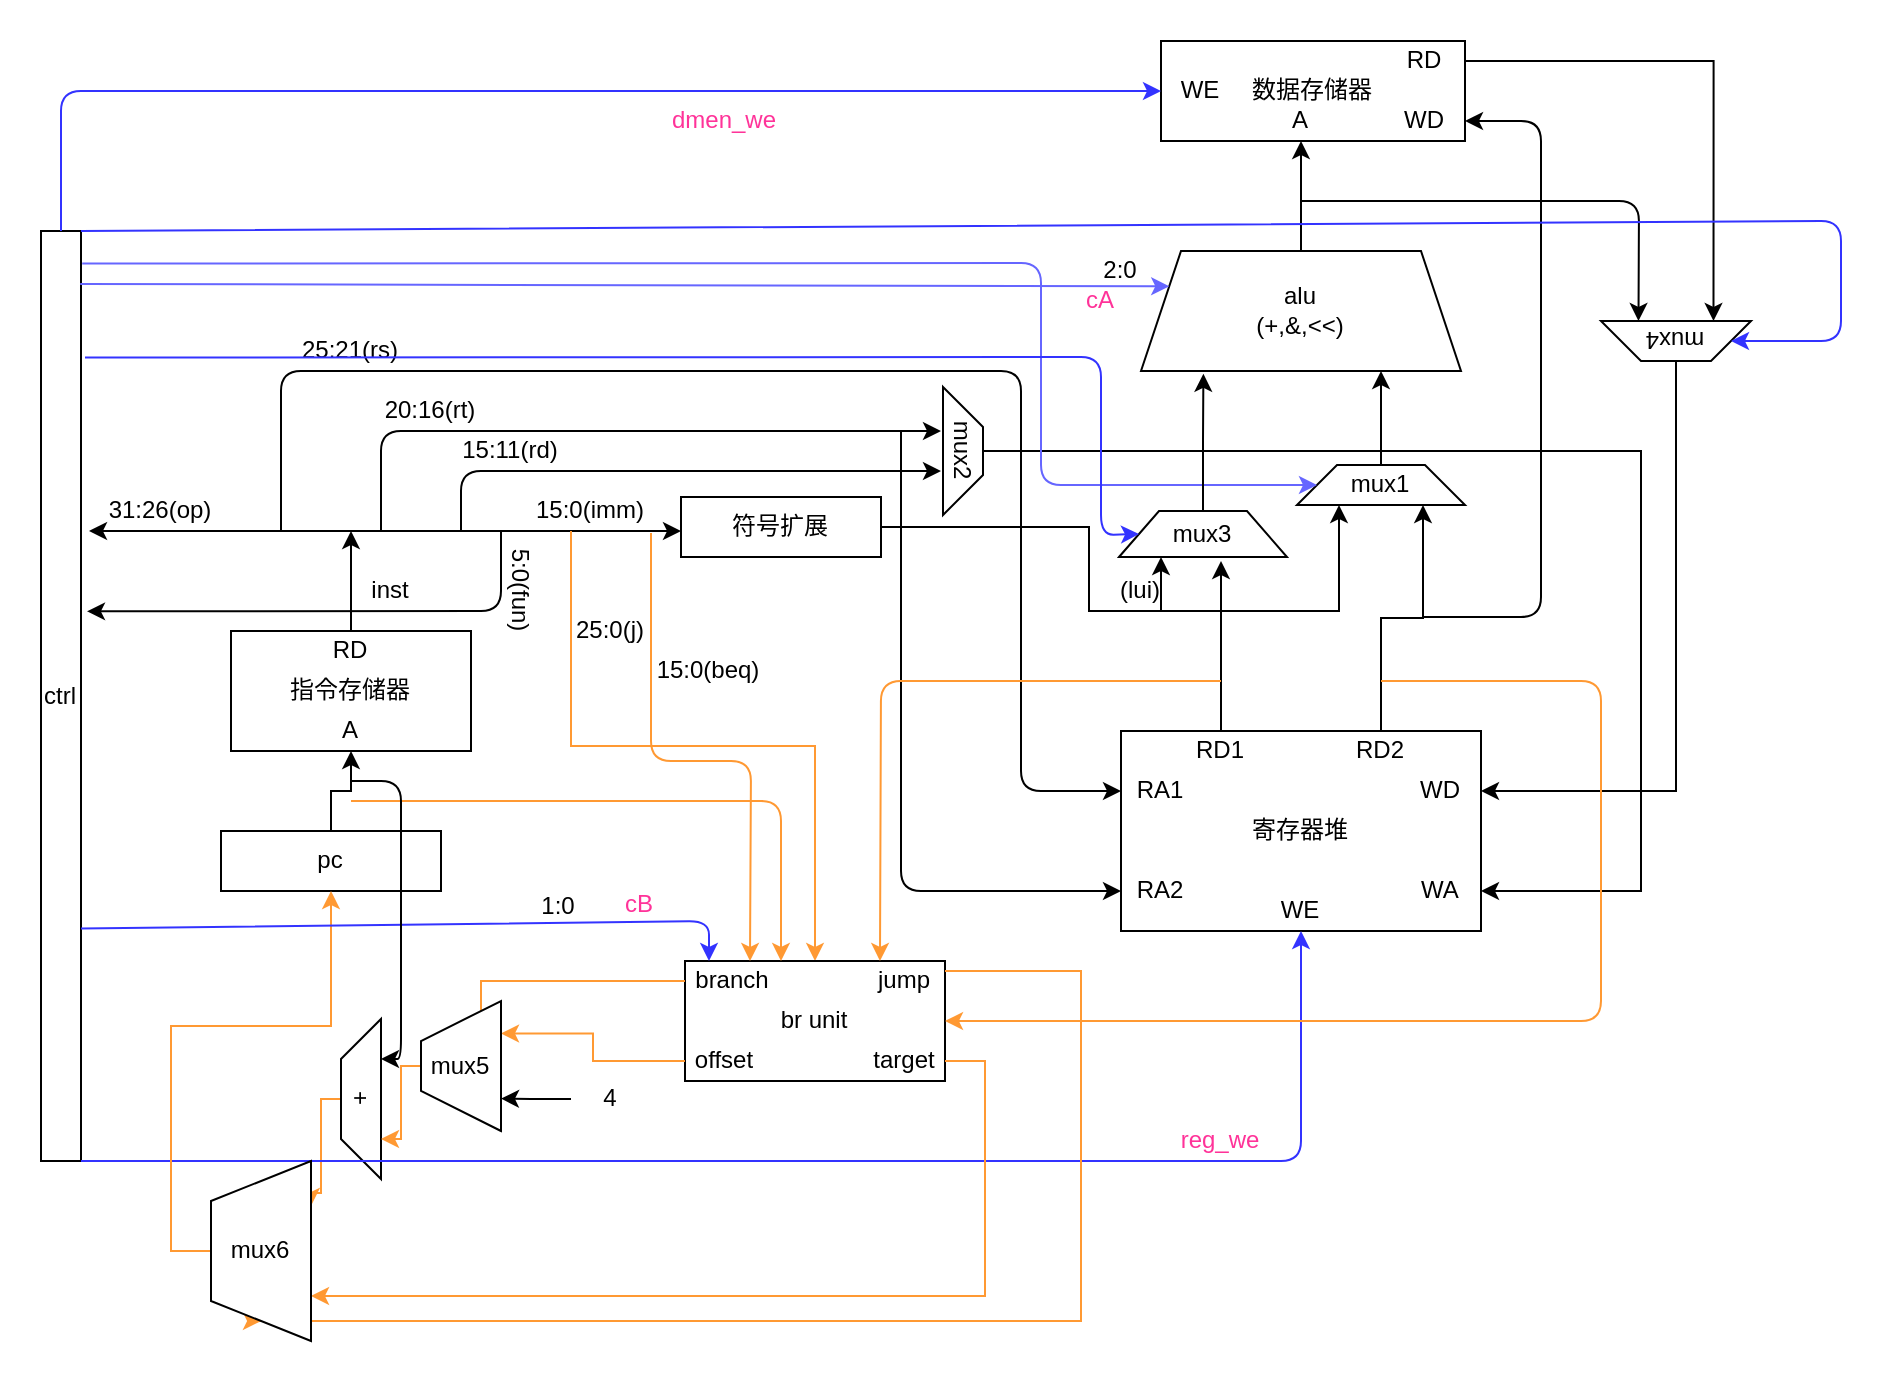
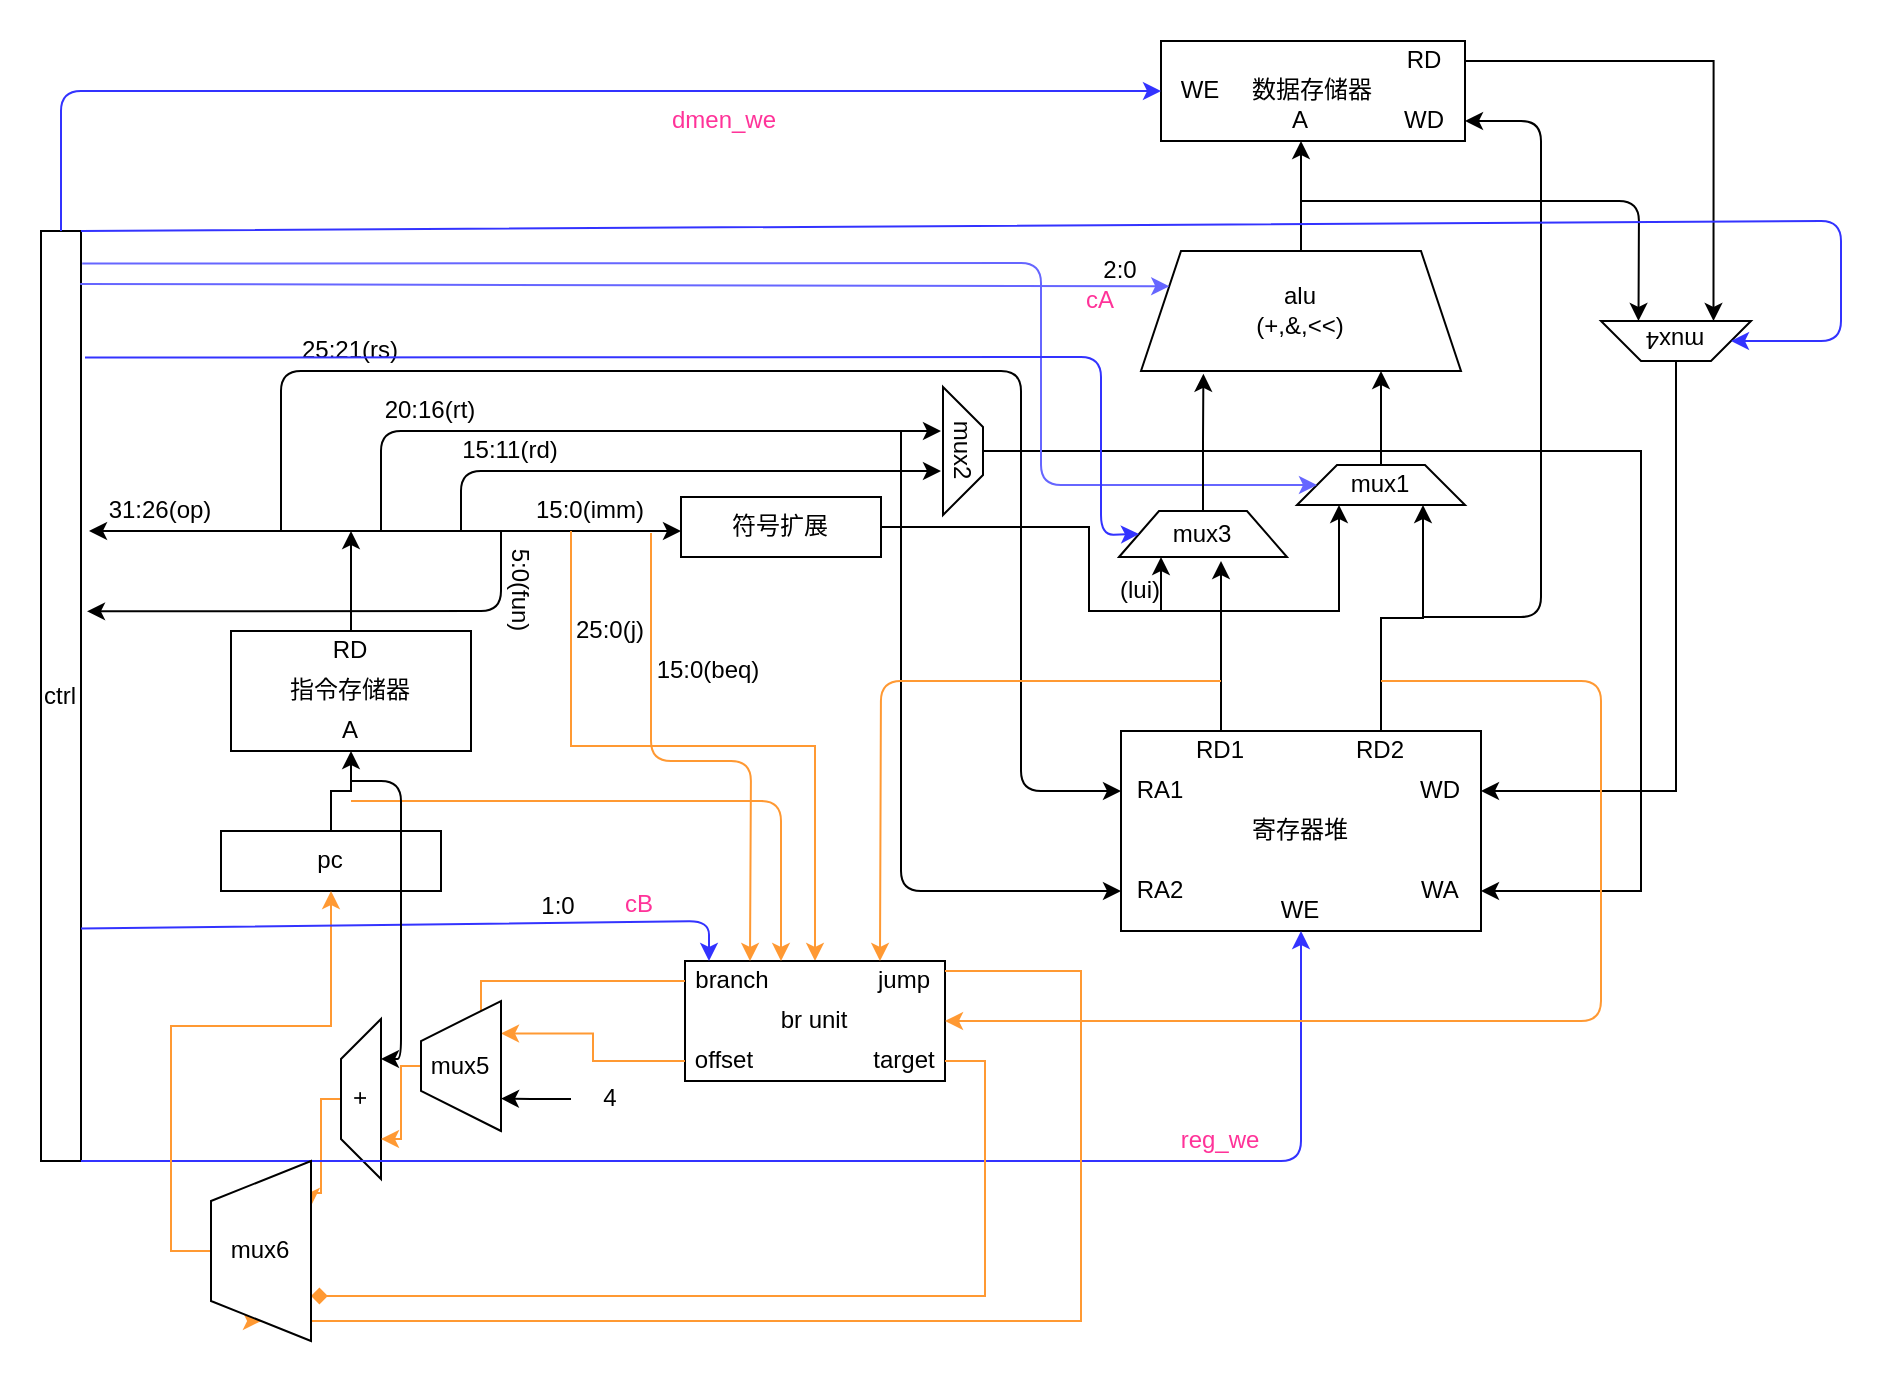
node "inst": removed
edge "target" -> "mux6": arrowhead classic -> diamond
